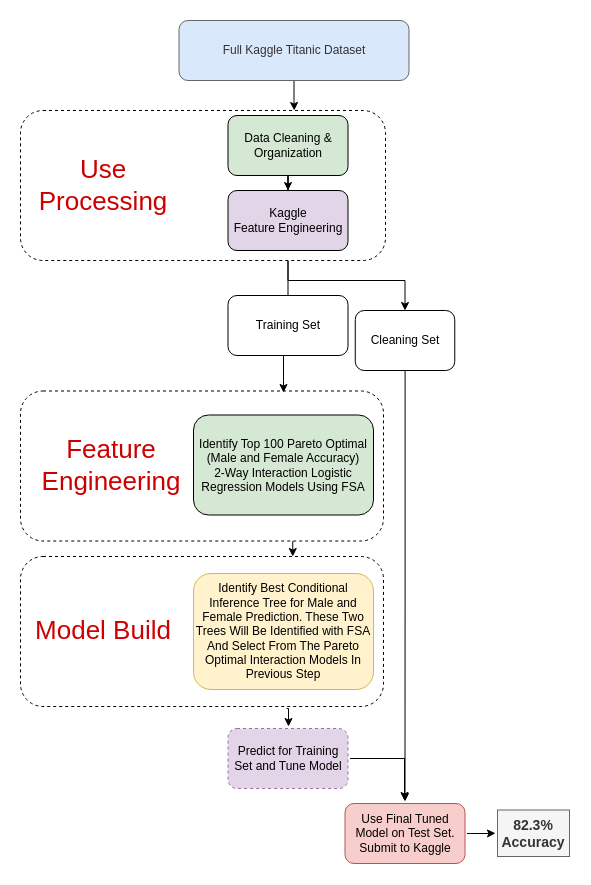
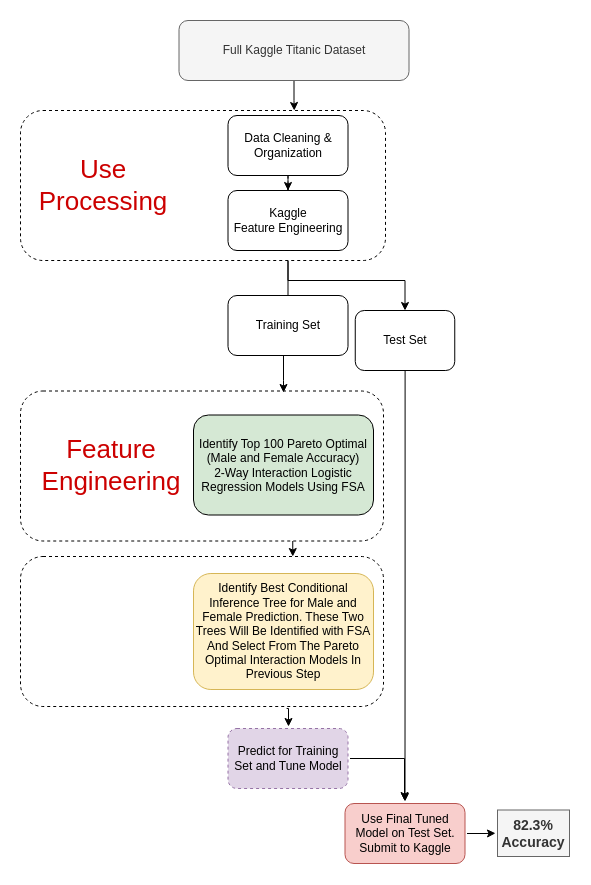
node "Full Kaggle Titanic Dataset": fillcolor #dae8fc -> #f5f5f5
node "Data Cleaning & Organization": fillcolor #d5e8d4 -> #ffffff
edge "Data Cleaning & Organization" -> "Kaggle Feature Engineering": style solid -> dashed
node "Kaggle Feature Engineering": fillcolor #e1d5e7 -> #ffffff
node "Cleaning Set": label "Cleaning Set" -> "Test Set"
node "Model Build": removed
